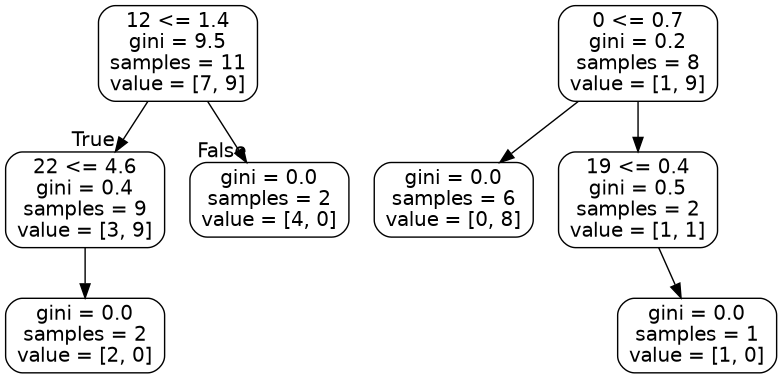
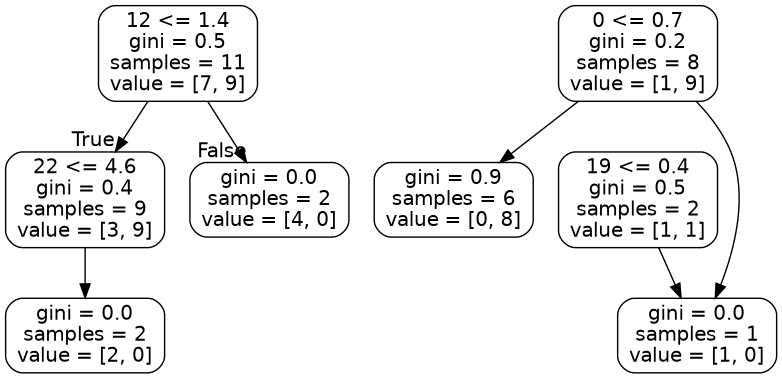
node "12 <= 1.4 gini = 9.5 samples = 11 value = [7, 9]": label "12 <= 1.4 gini = 9.5 samples = 11 value = [7, 9]" -> "12 <= 1.4 gini = 0.5 samples = 11 value = [7, 9]"
edge "0 <= 0.7 gini = 0.2 samples = 8 value = [1, 9]" -> "19 <= 0.4 gini = 0.5 samples = 2 value = [1, 1]": now "0 <= 0.7 gini = 0.2 samples = 8 value = [1, 9]" -> "gini = 0.0 samples = 1 value = [1, 0]"
node "gini = 0.0 samples = 6 value = [0, 8]": label "gini = 0.0 samples = 6 value = [0, 8]" -> "gini = 0.9 samples = 6 value = [0, 8]"
